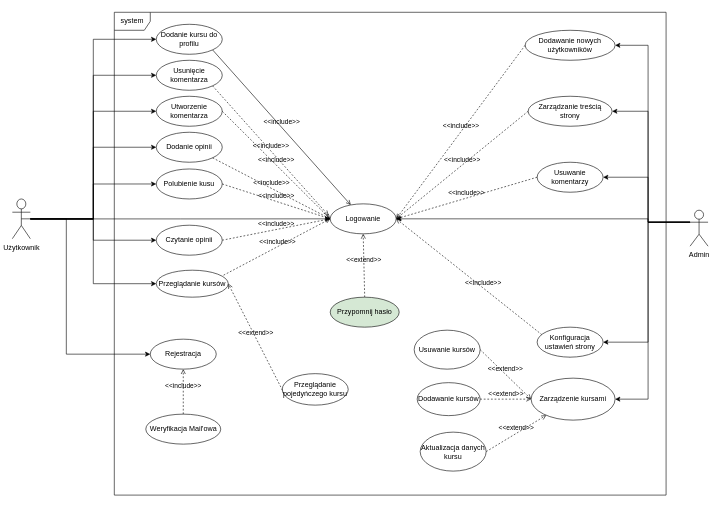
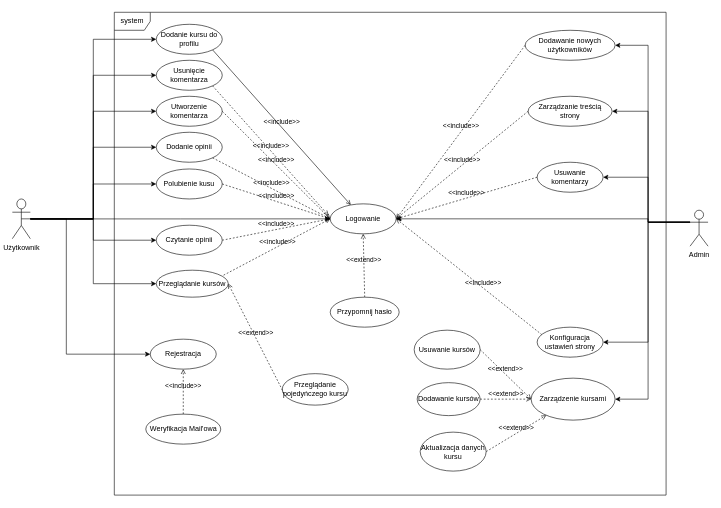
node "Przypomnij hasło": fillcolor #d5e8d4 -> #ffffff
